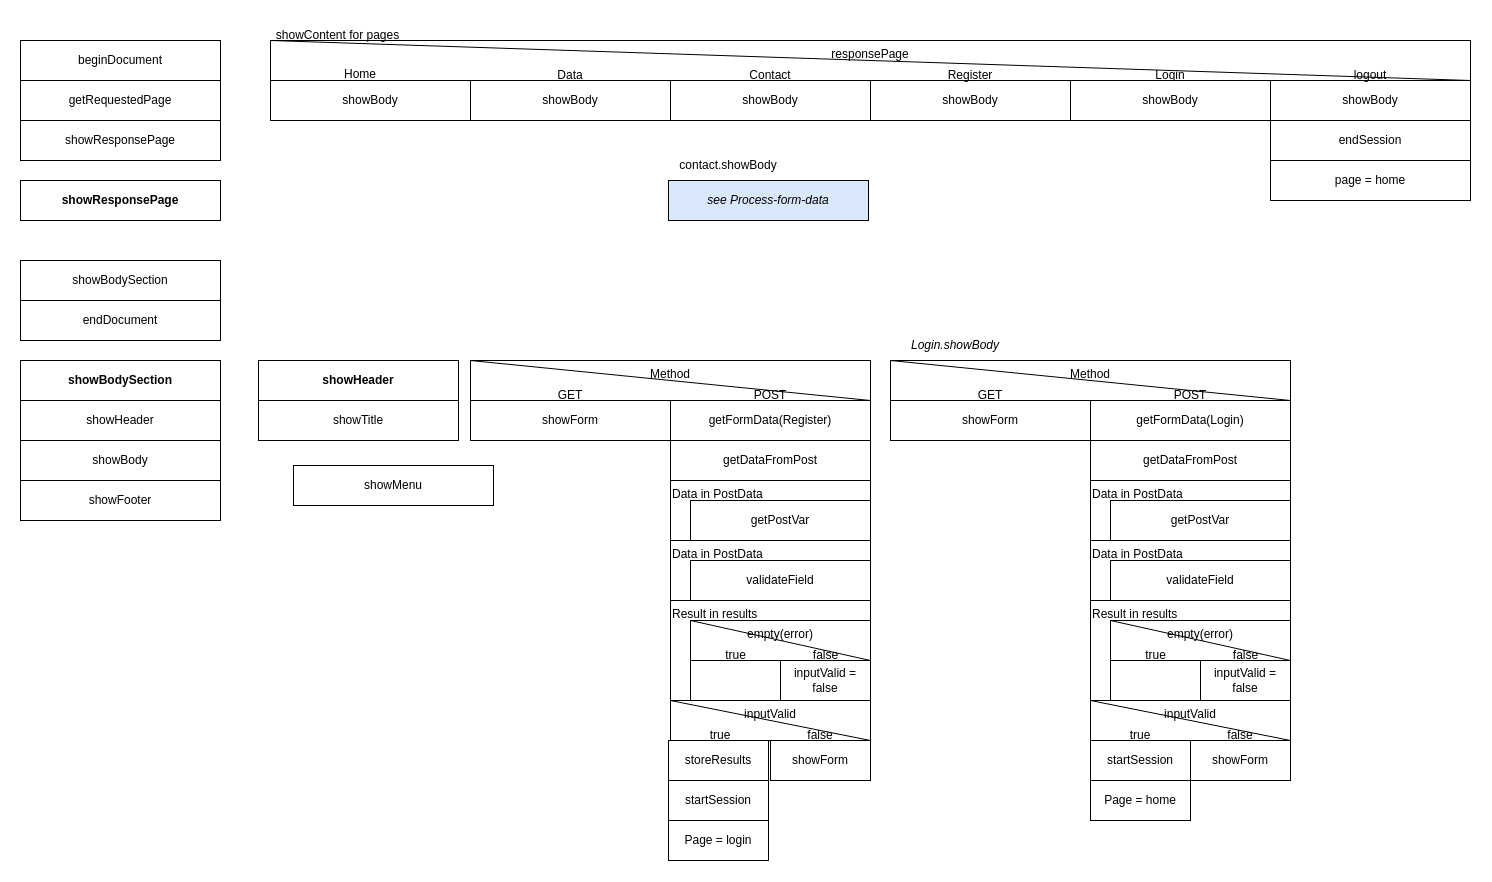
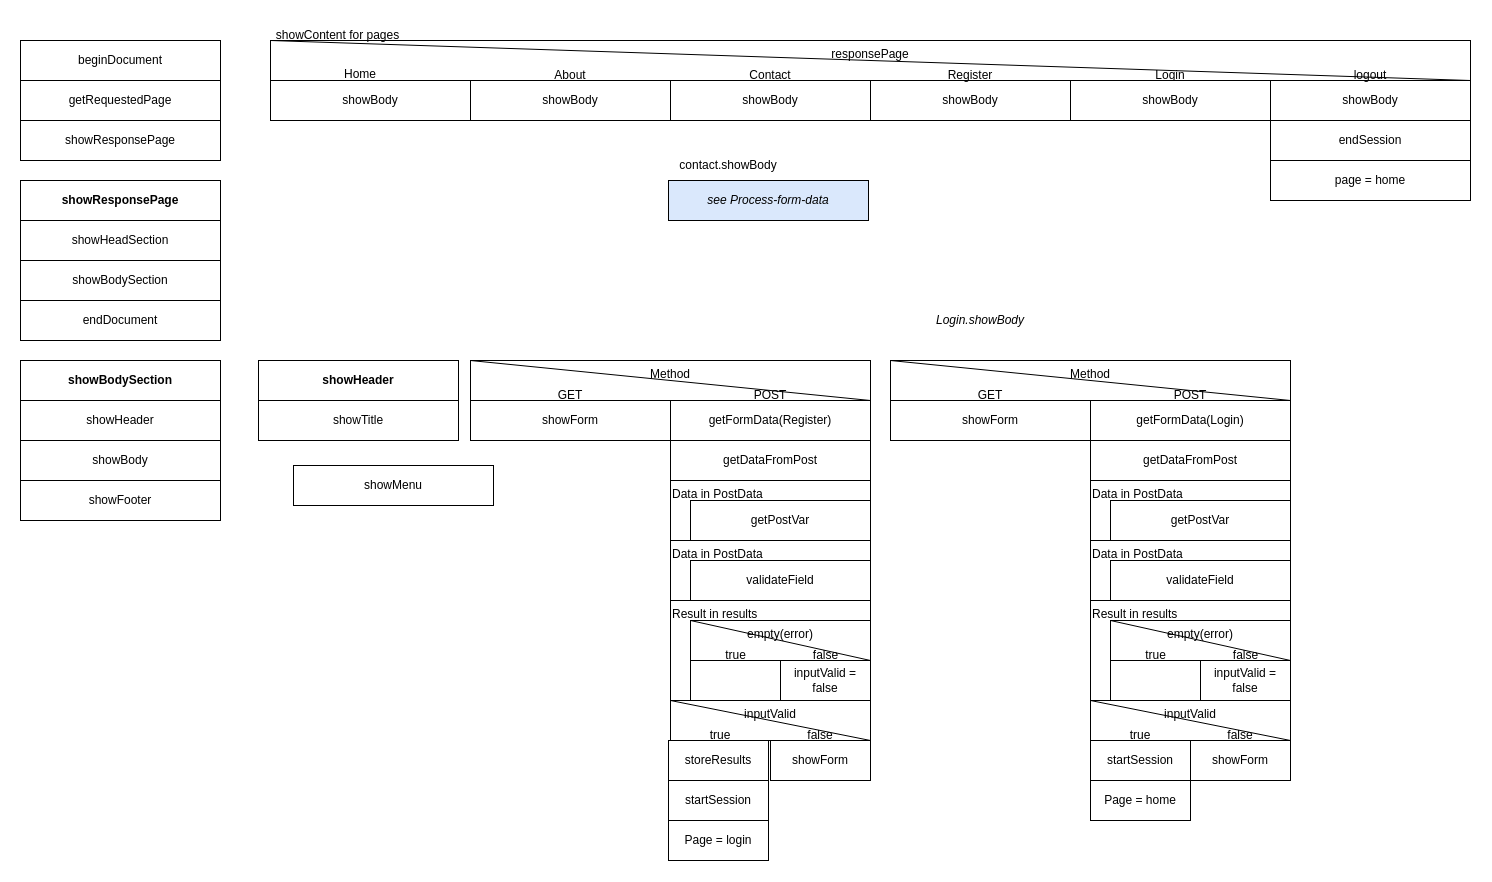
node "Data": label "Data" -> "About"
node "showHeadSection": added
node "Login.showBody": moved (956, 346) -> (981, 321)
